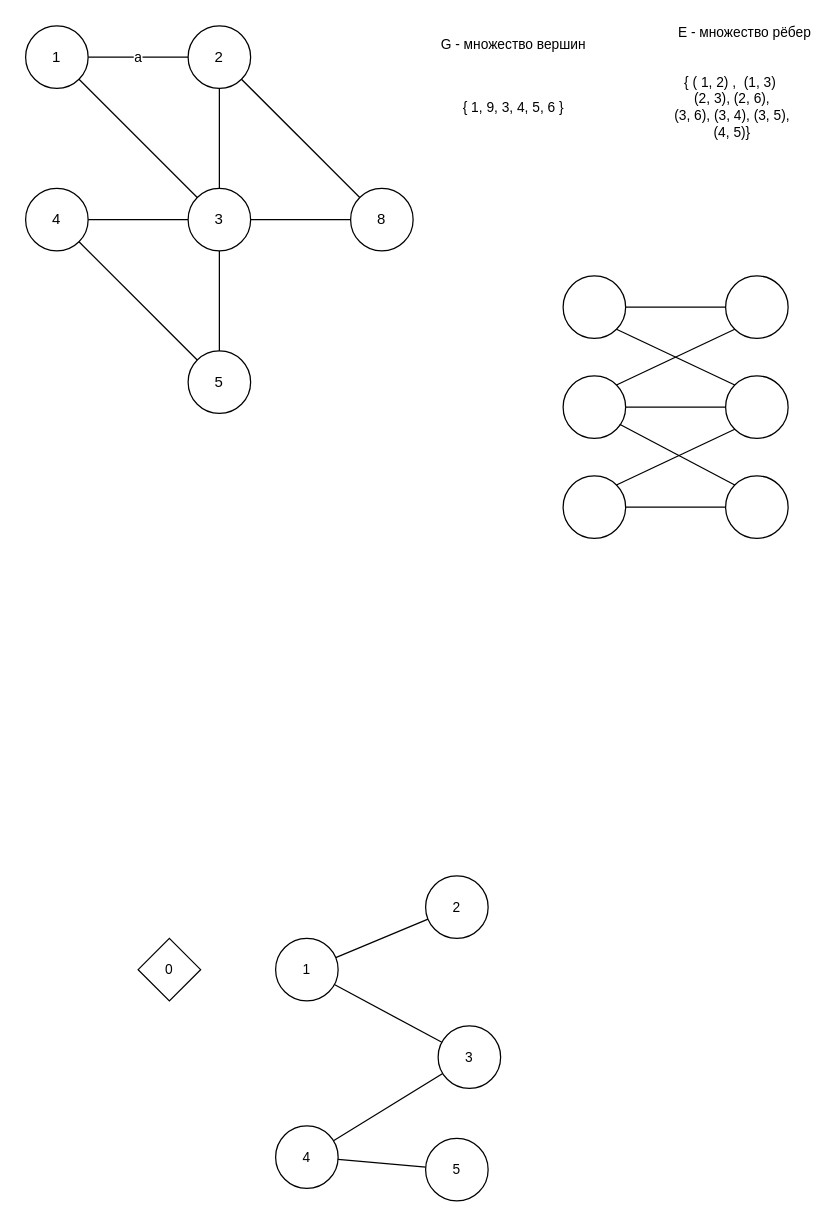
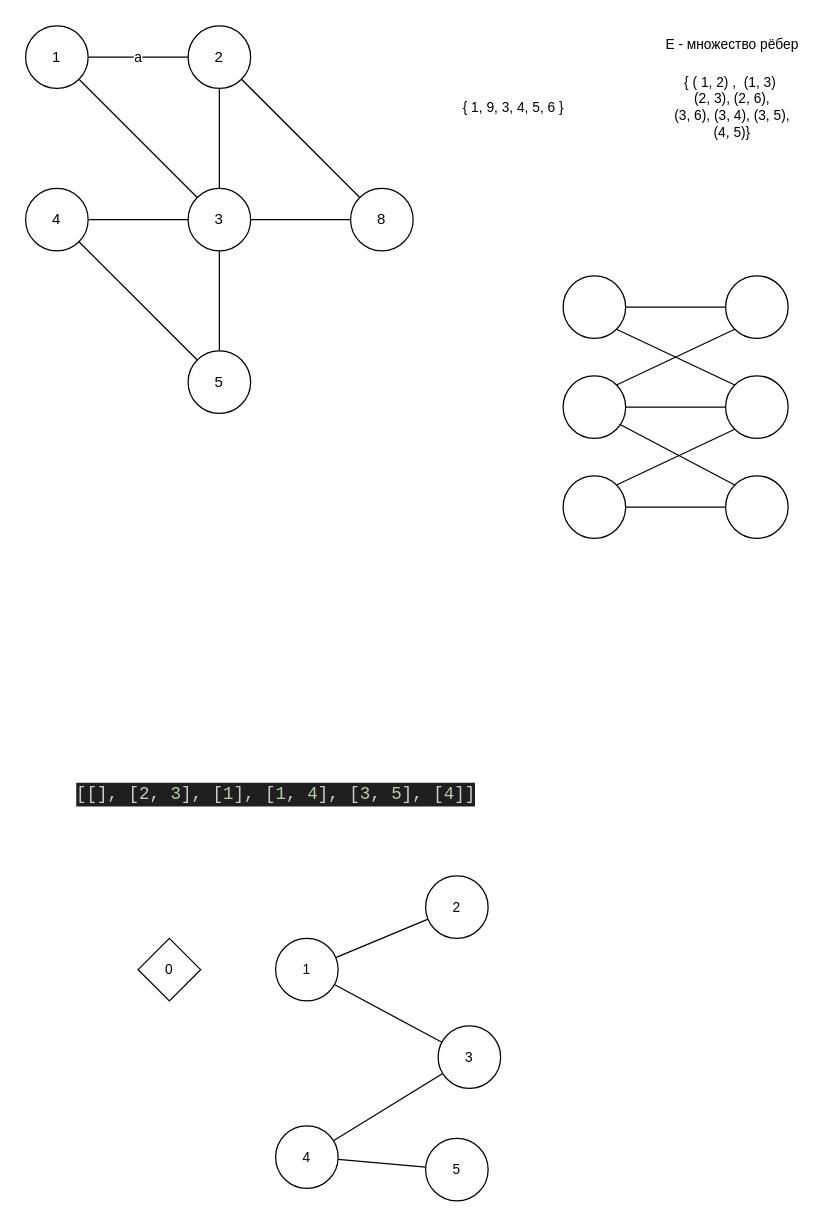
node "E - множество рёбер": moved (744, 32) -> (732, 44)
node "G - множество вершин": removed
node "[[], [2, 3], [1], [1, 4], [3, 5], [4]]": added
